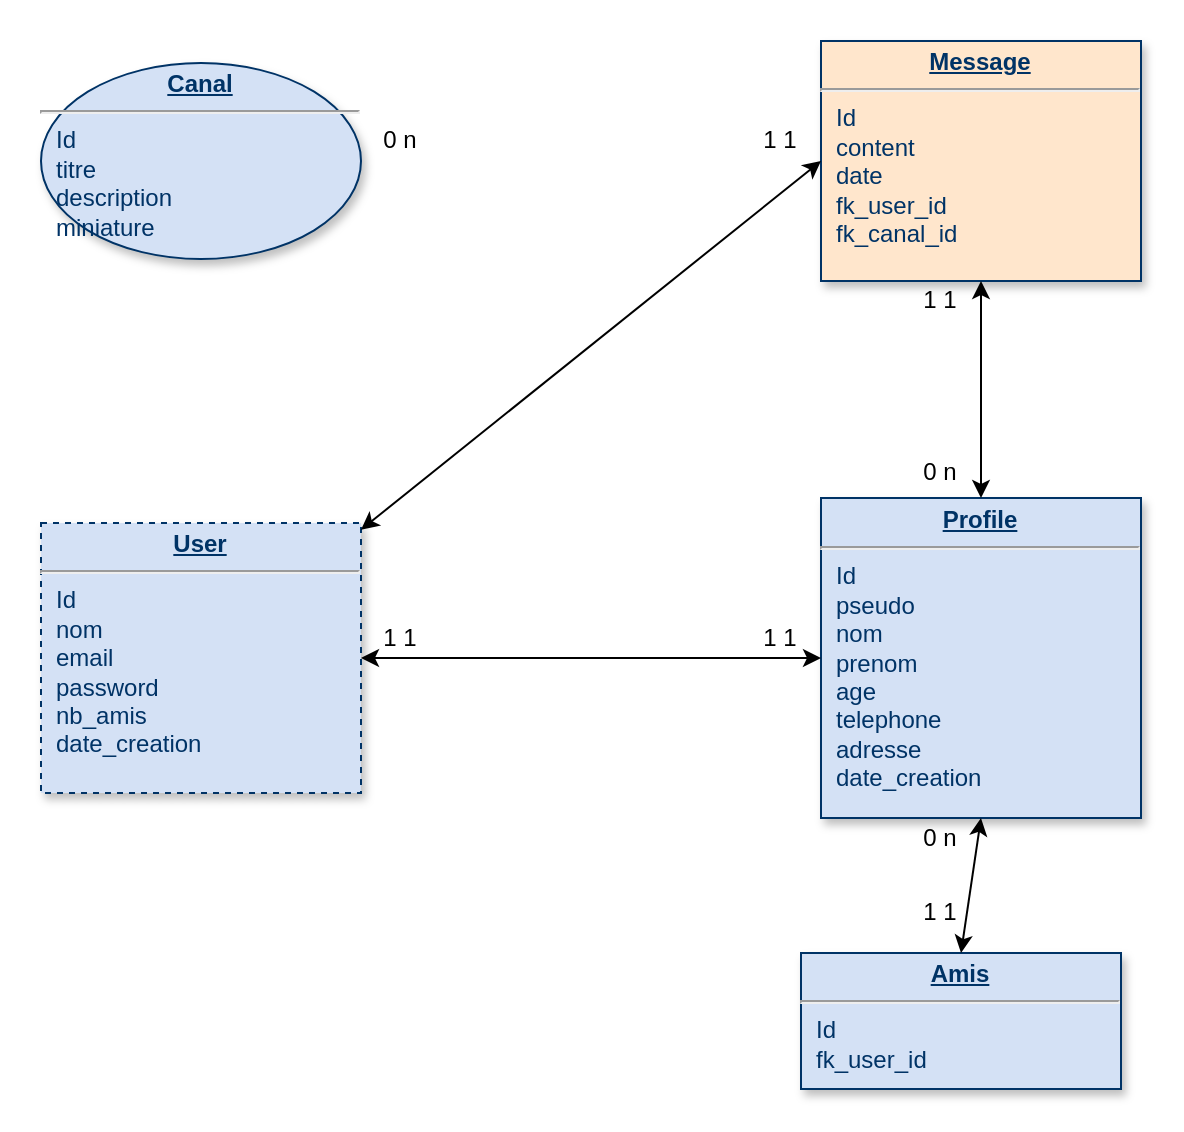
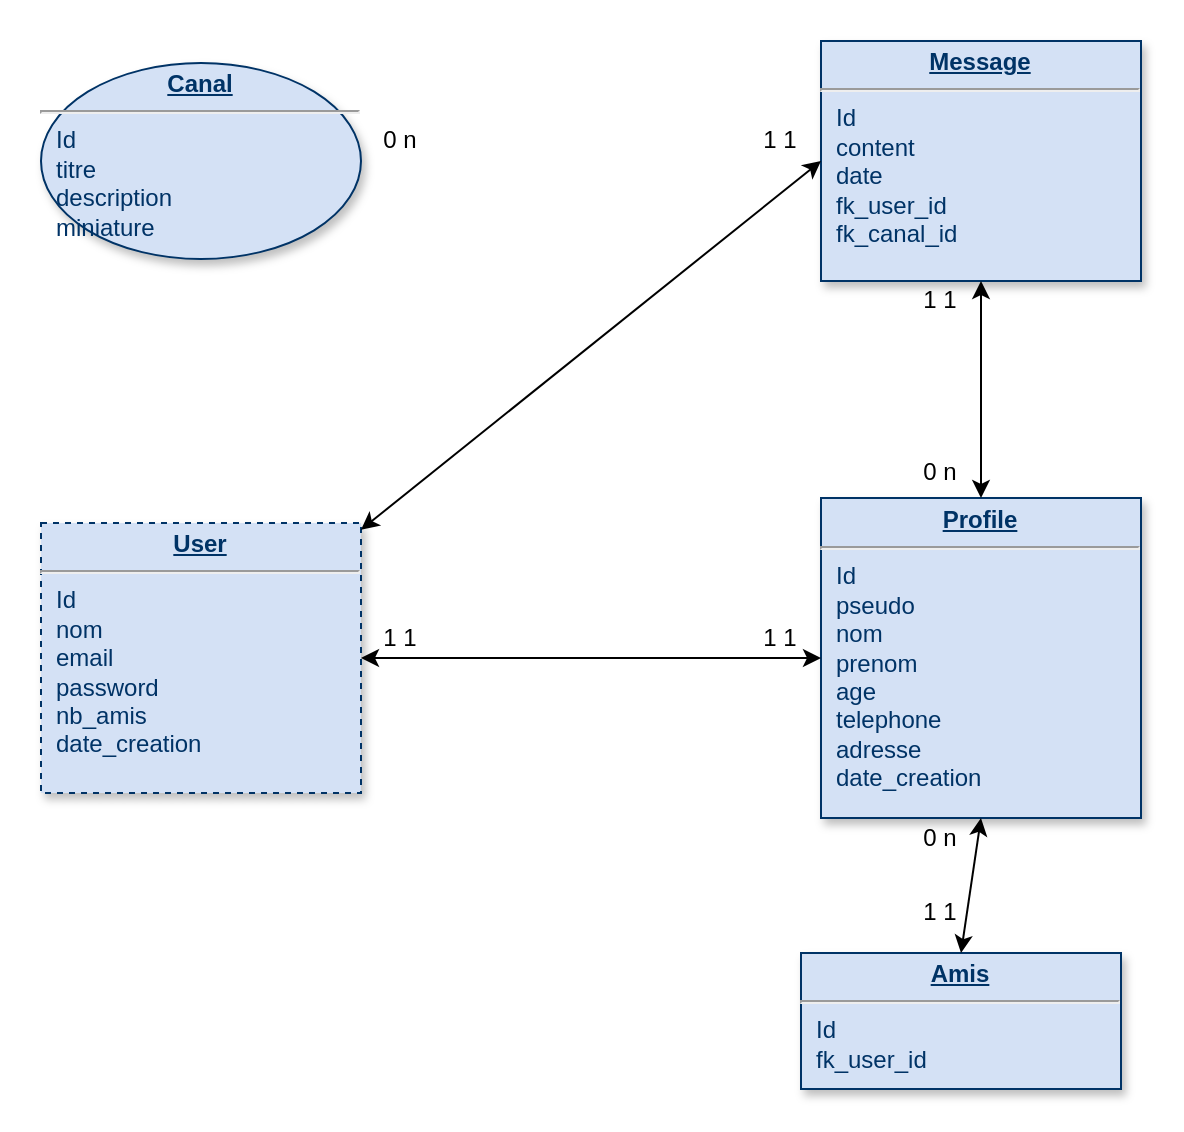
node "Message Id content date fk_user_id fk_canal_id": fillcolor #ffe6cc -> #d4e1f5
